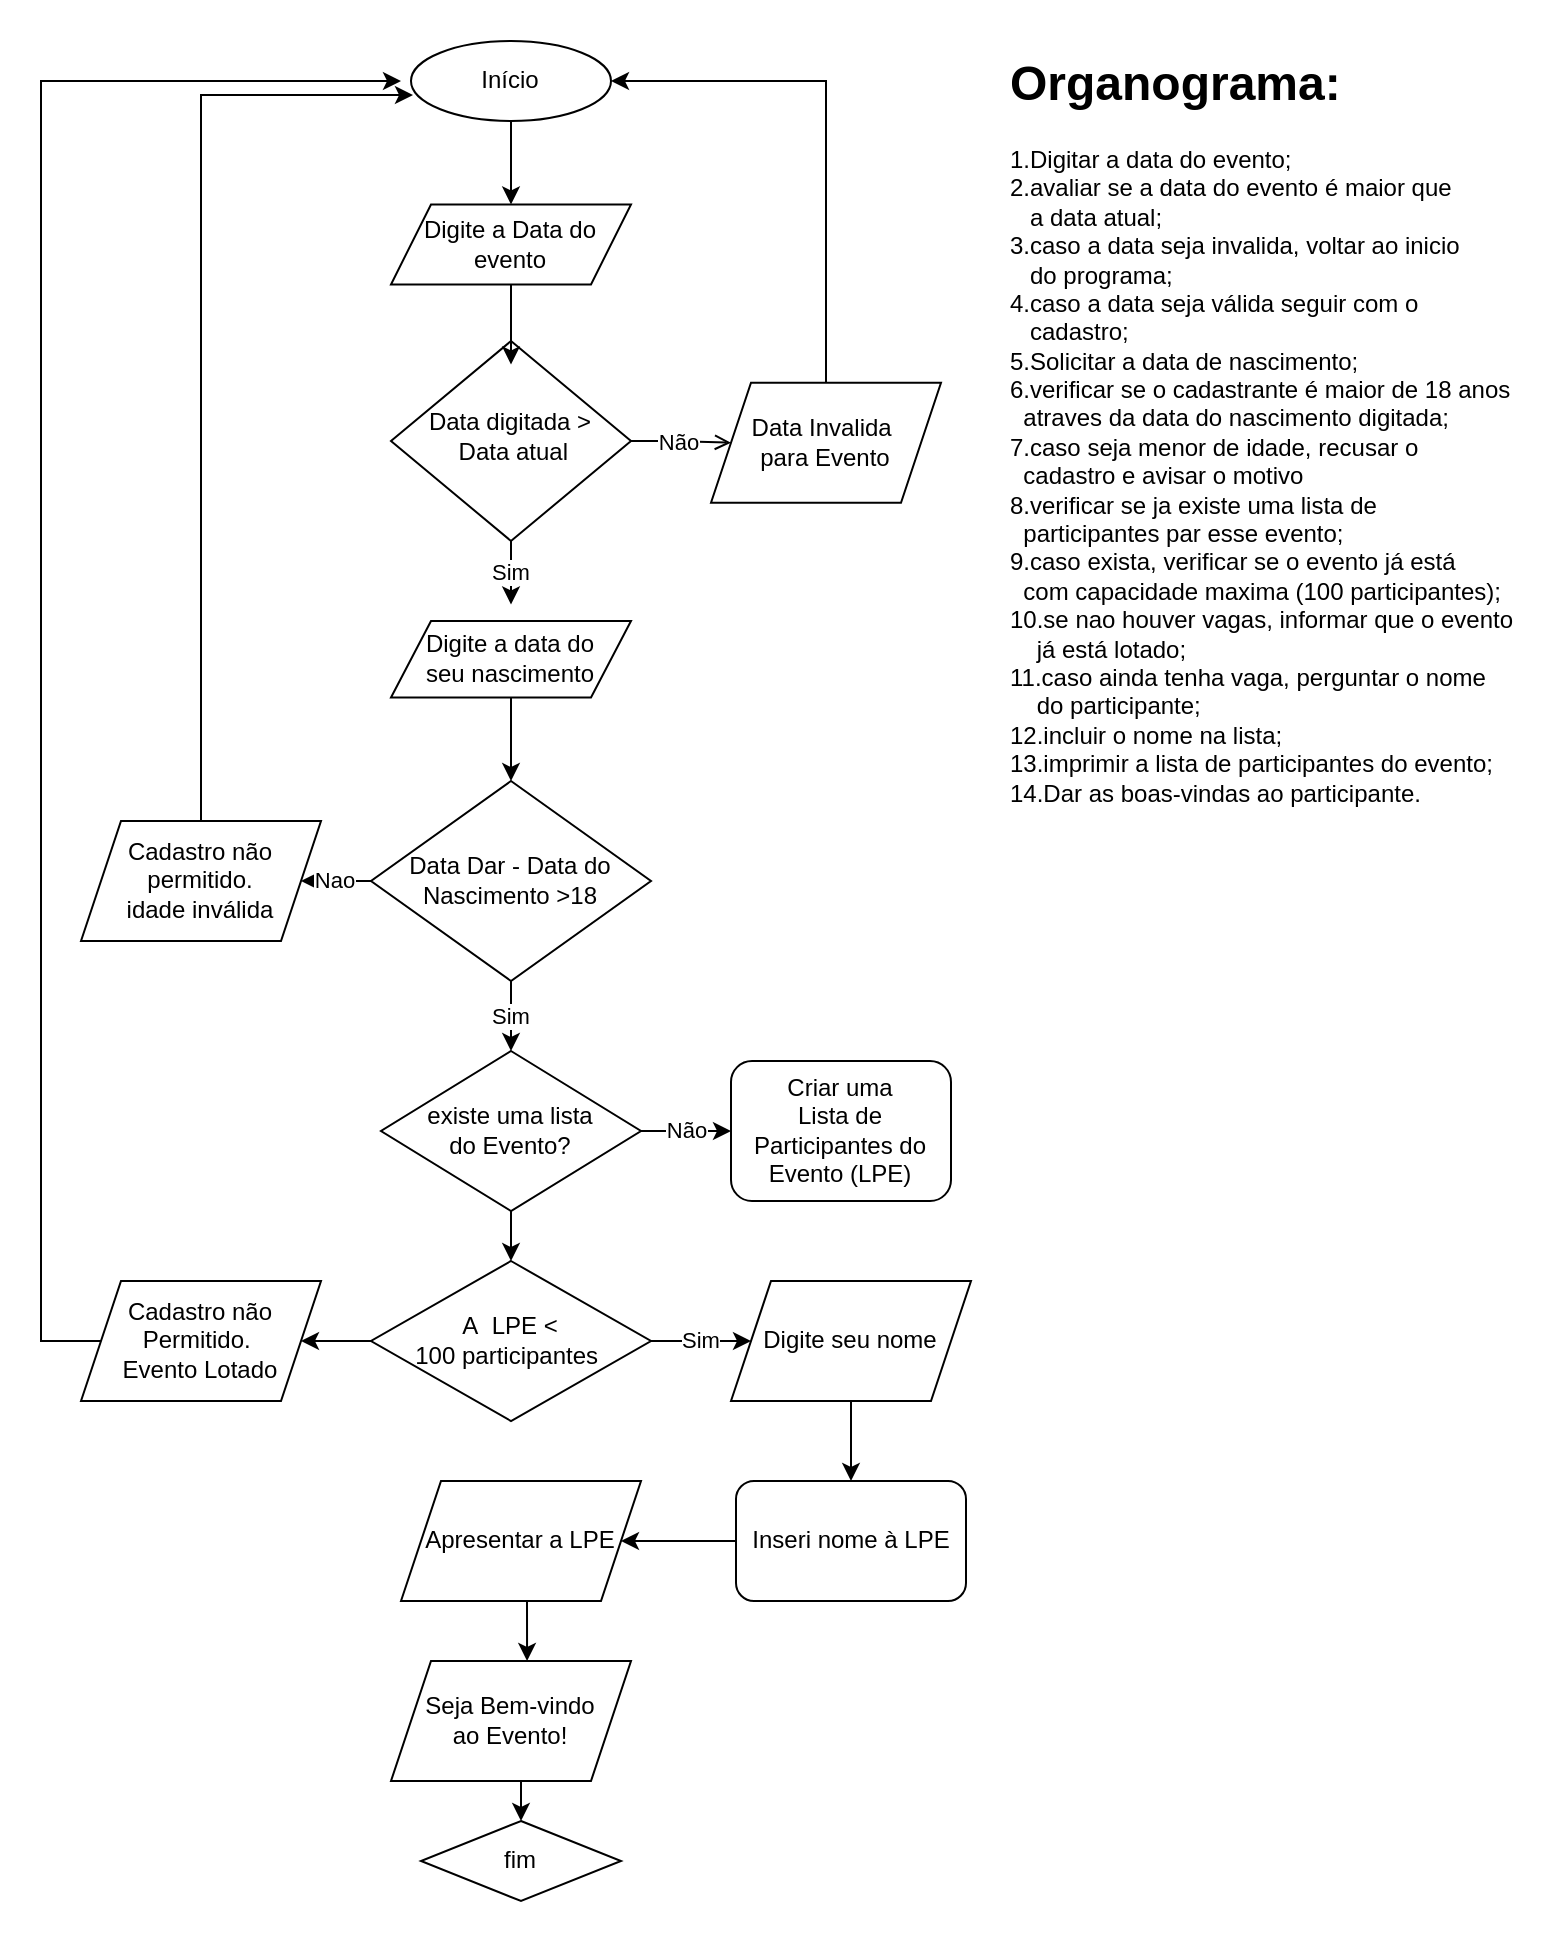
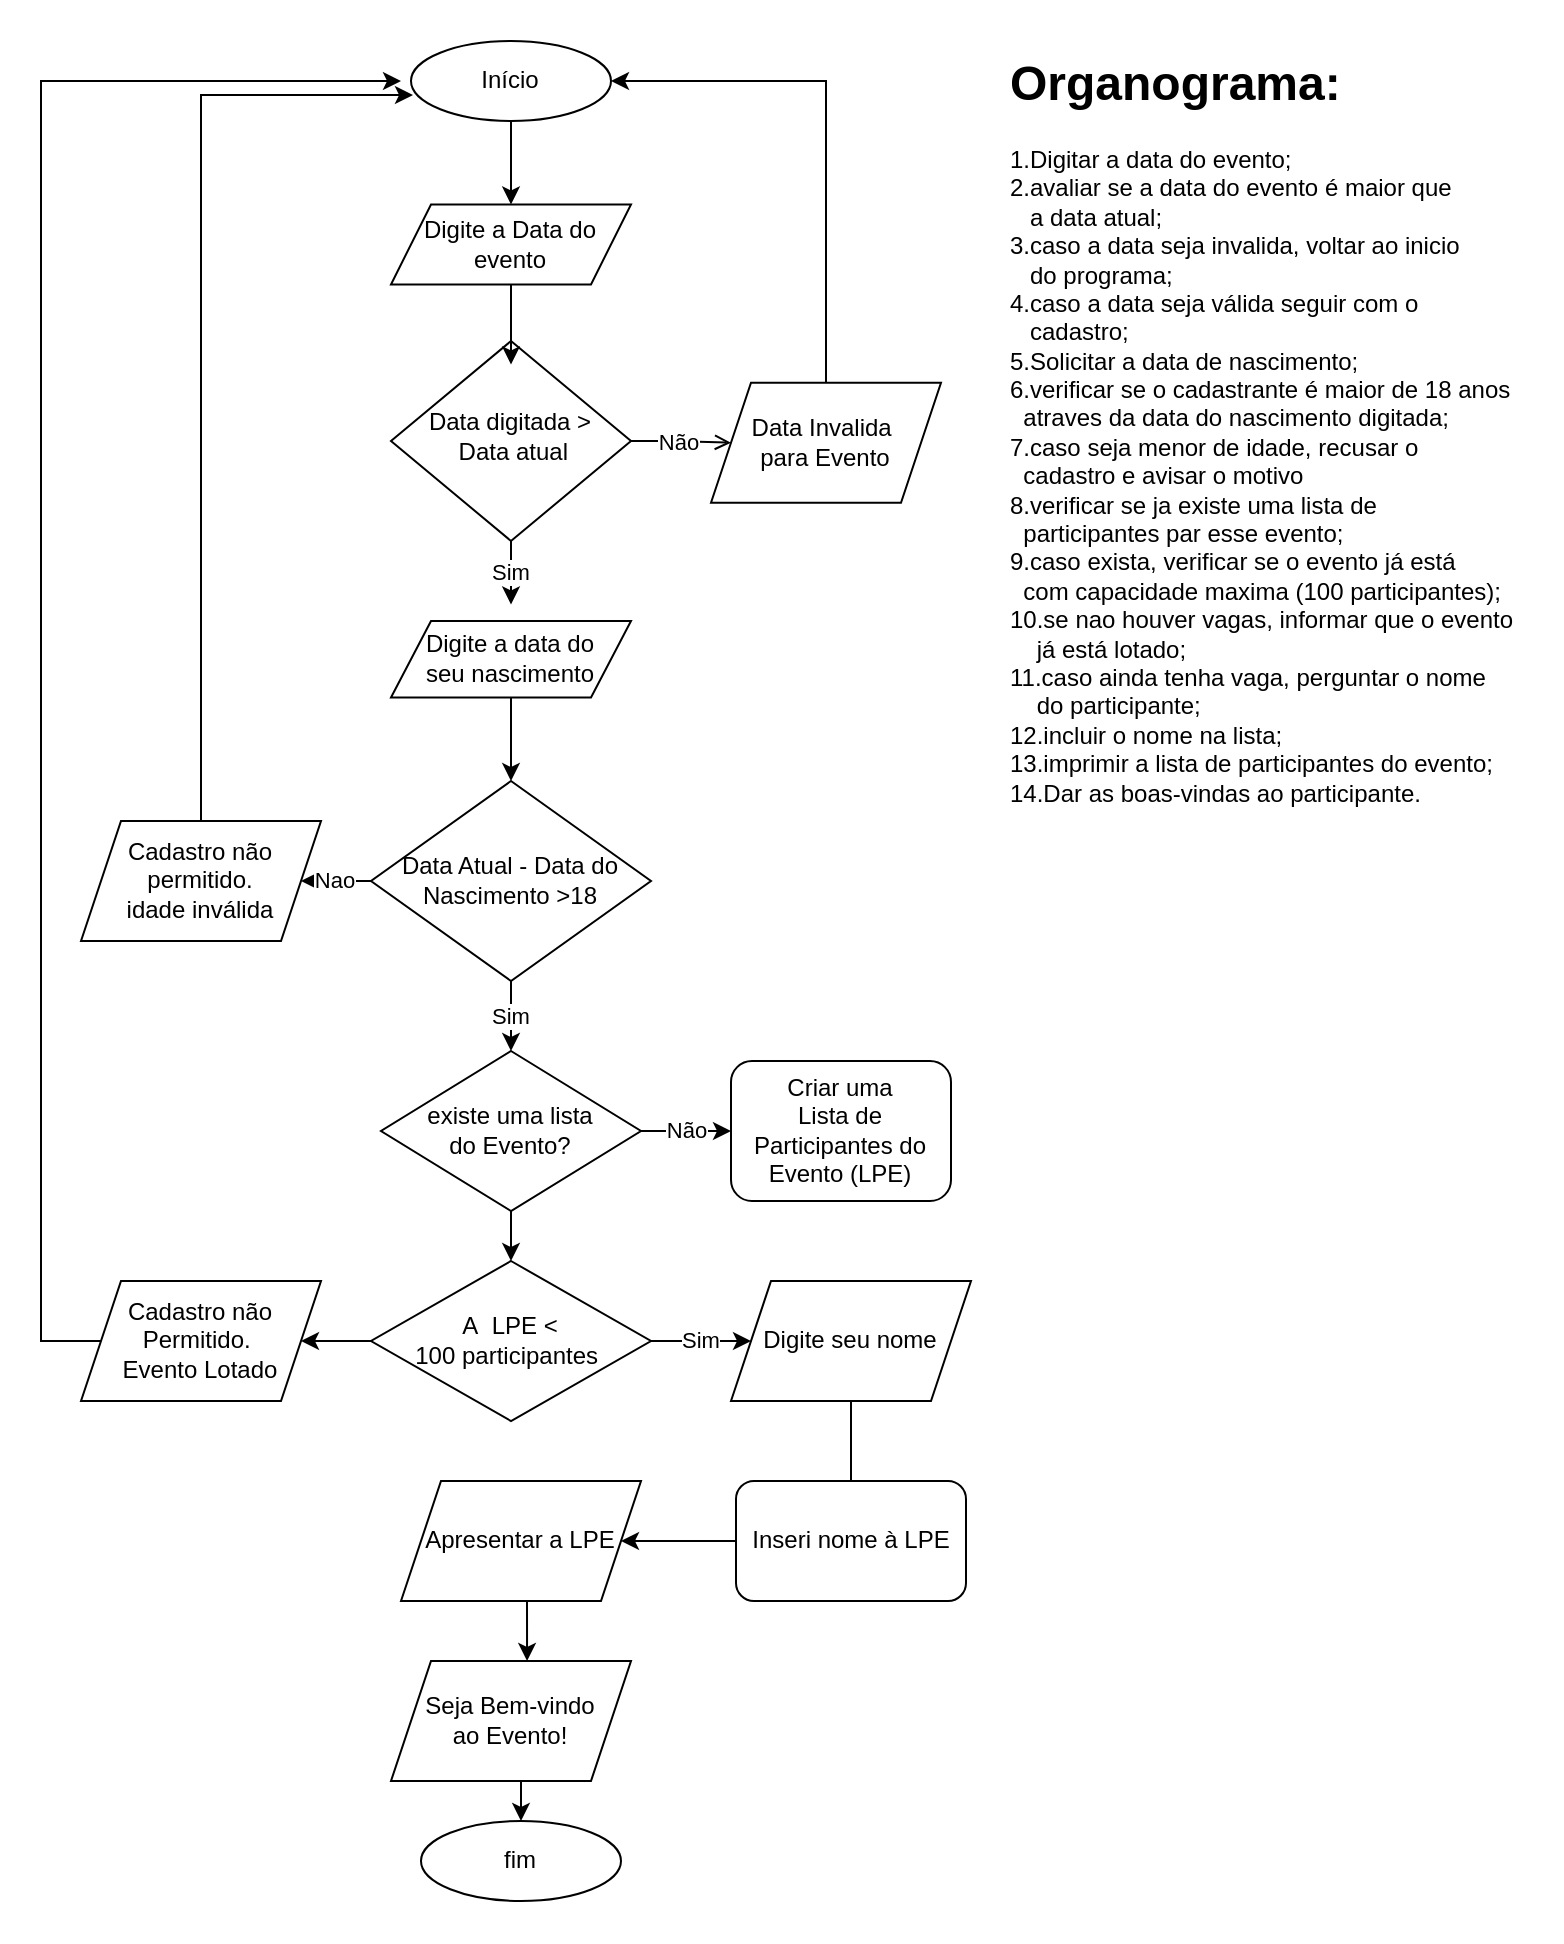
node "Data Dar - Data do Nascimento >18": label "Data Dar - Data do Nascimento >18" -> "Data Atual - Data do Nascimento >18"
edge "Digite seu nome" -> "Inseri nome à LPE": arrowhead classic -> none
node "fim": shape diamond -> ellipse
